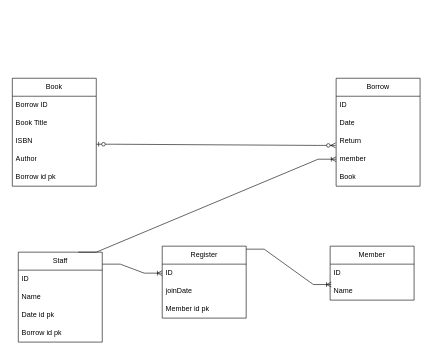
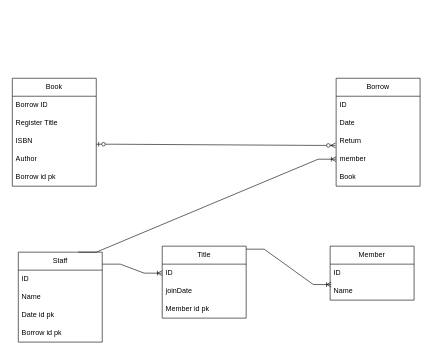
node "Book Title": label "Book Title" -> "Register Title"
node "Register": label "Register" -> "Title"
